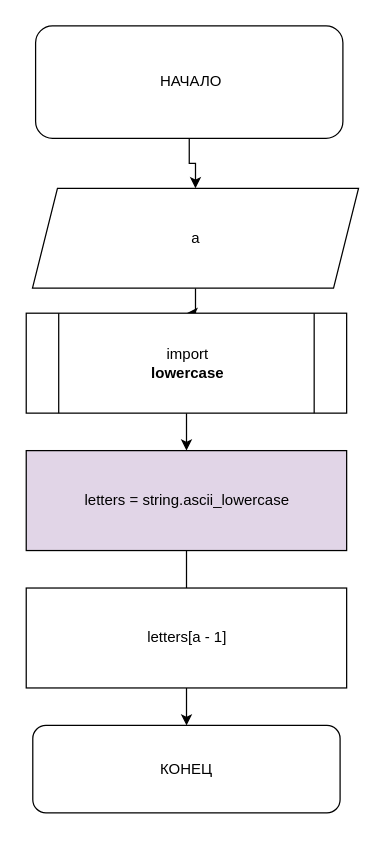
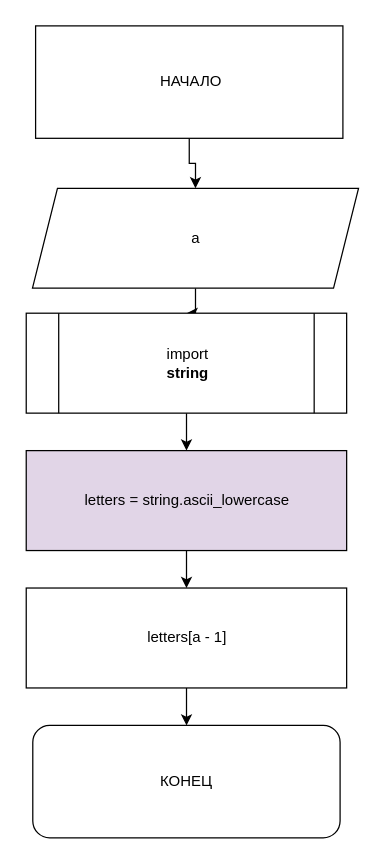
node "НАЧАЛО": shape rounded rectangle -> rectangle
node "import lowercase": label "import lowercase" -> "import string"
edge "letters = string.ascii_lowercase" -- "letters[a - 1]": arrowhead none -> classic
node "КОНЕЦ": size 308x88 -> 308x113
